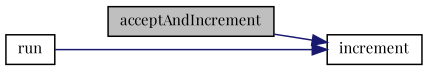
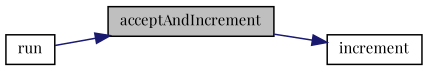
edge "run" -> "increment": now "run" -> "acceptAndIncrement"
